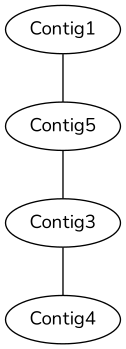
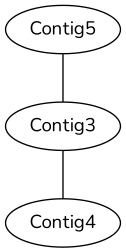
node "Contig1": removed
